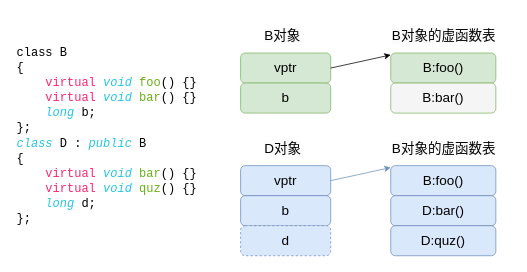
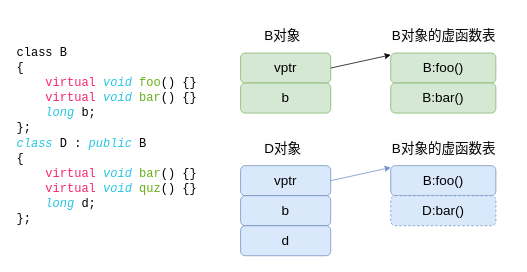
node "B:bar()": fillcolor #f5f5f5 -> #d5e8d4
node "D:bar()": style solid -> dashed
node "d": style dashed -> solid
node "D:quz()": removed
